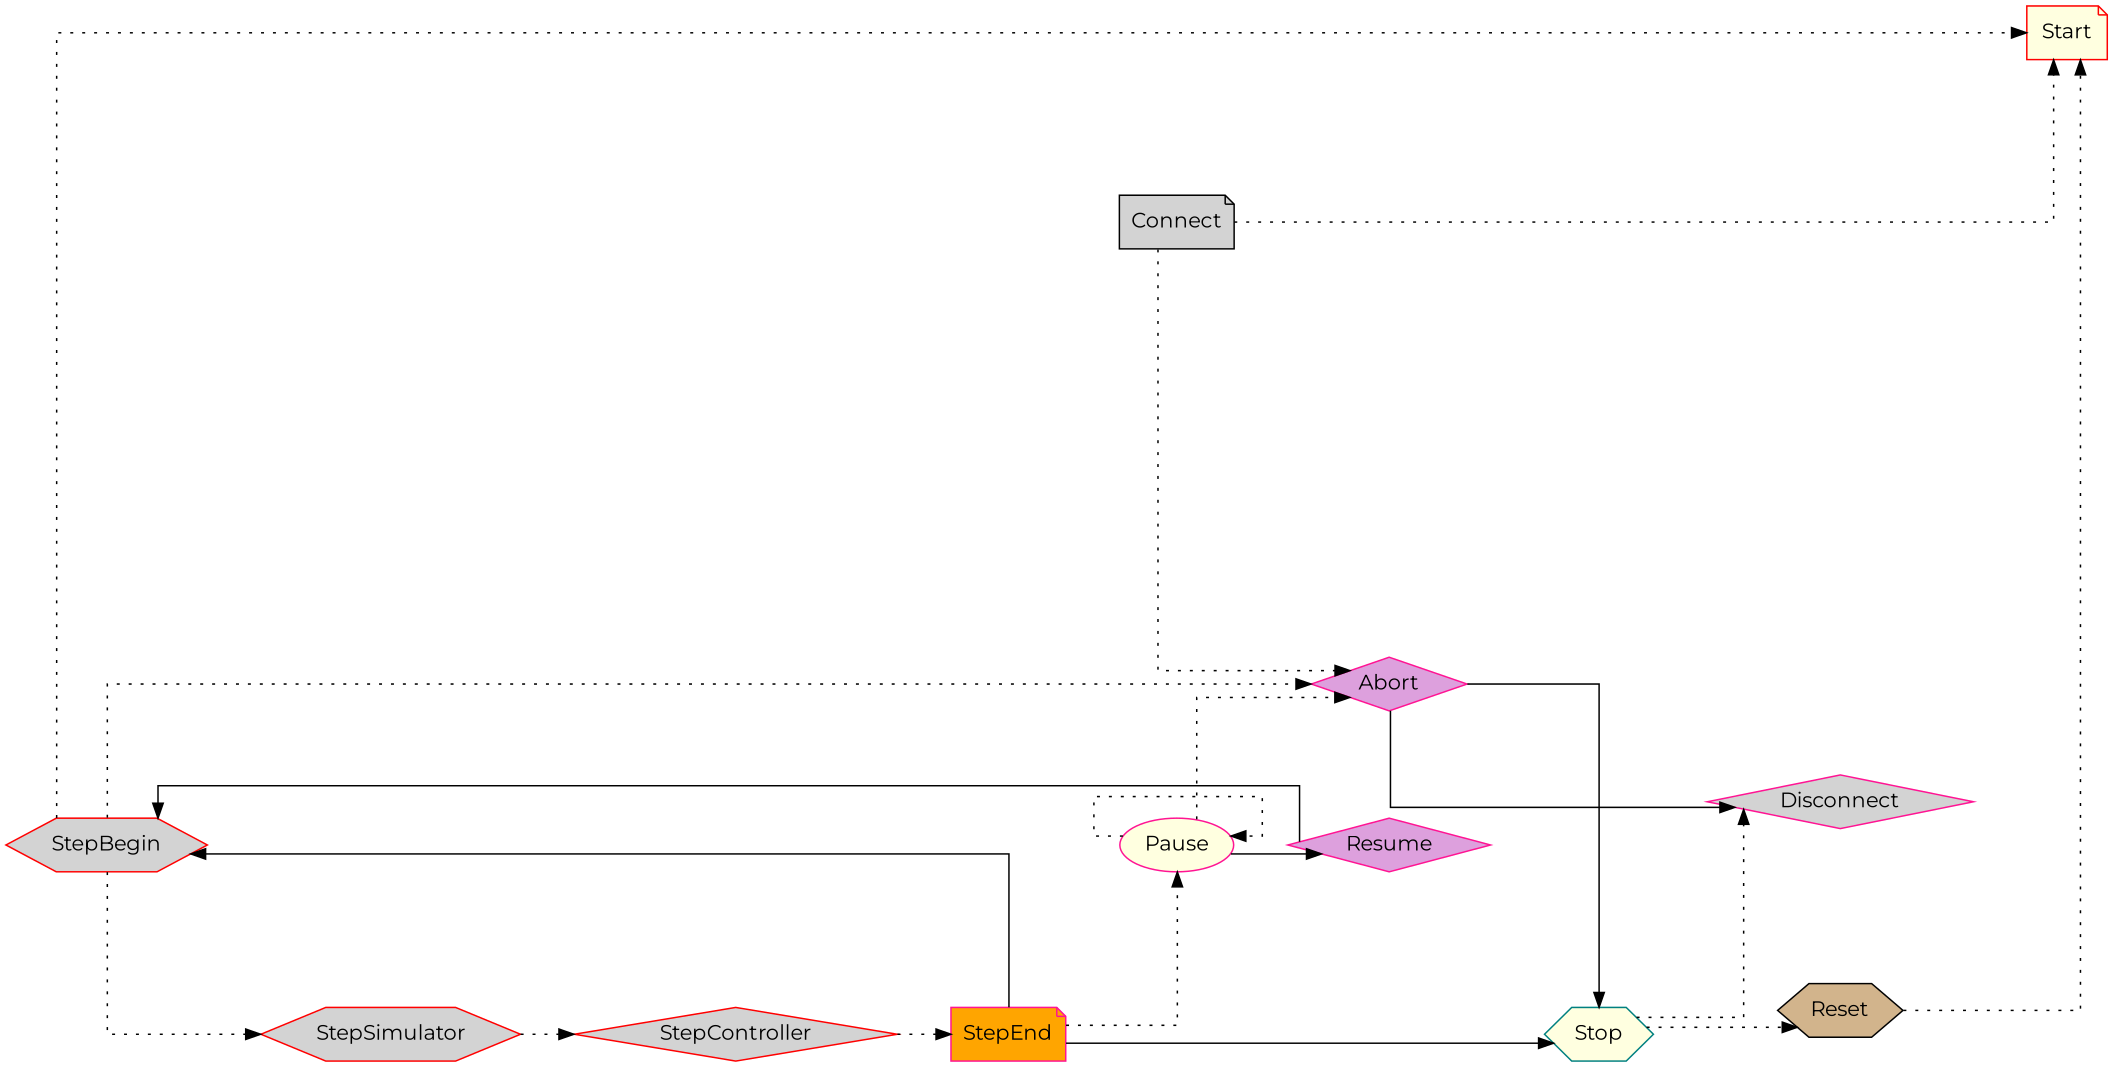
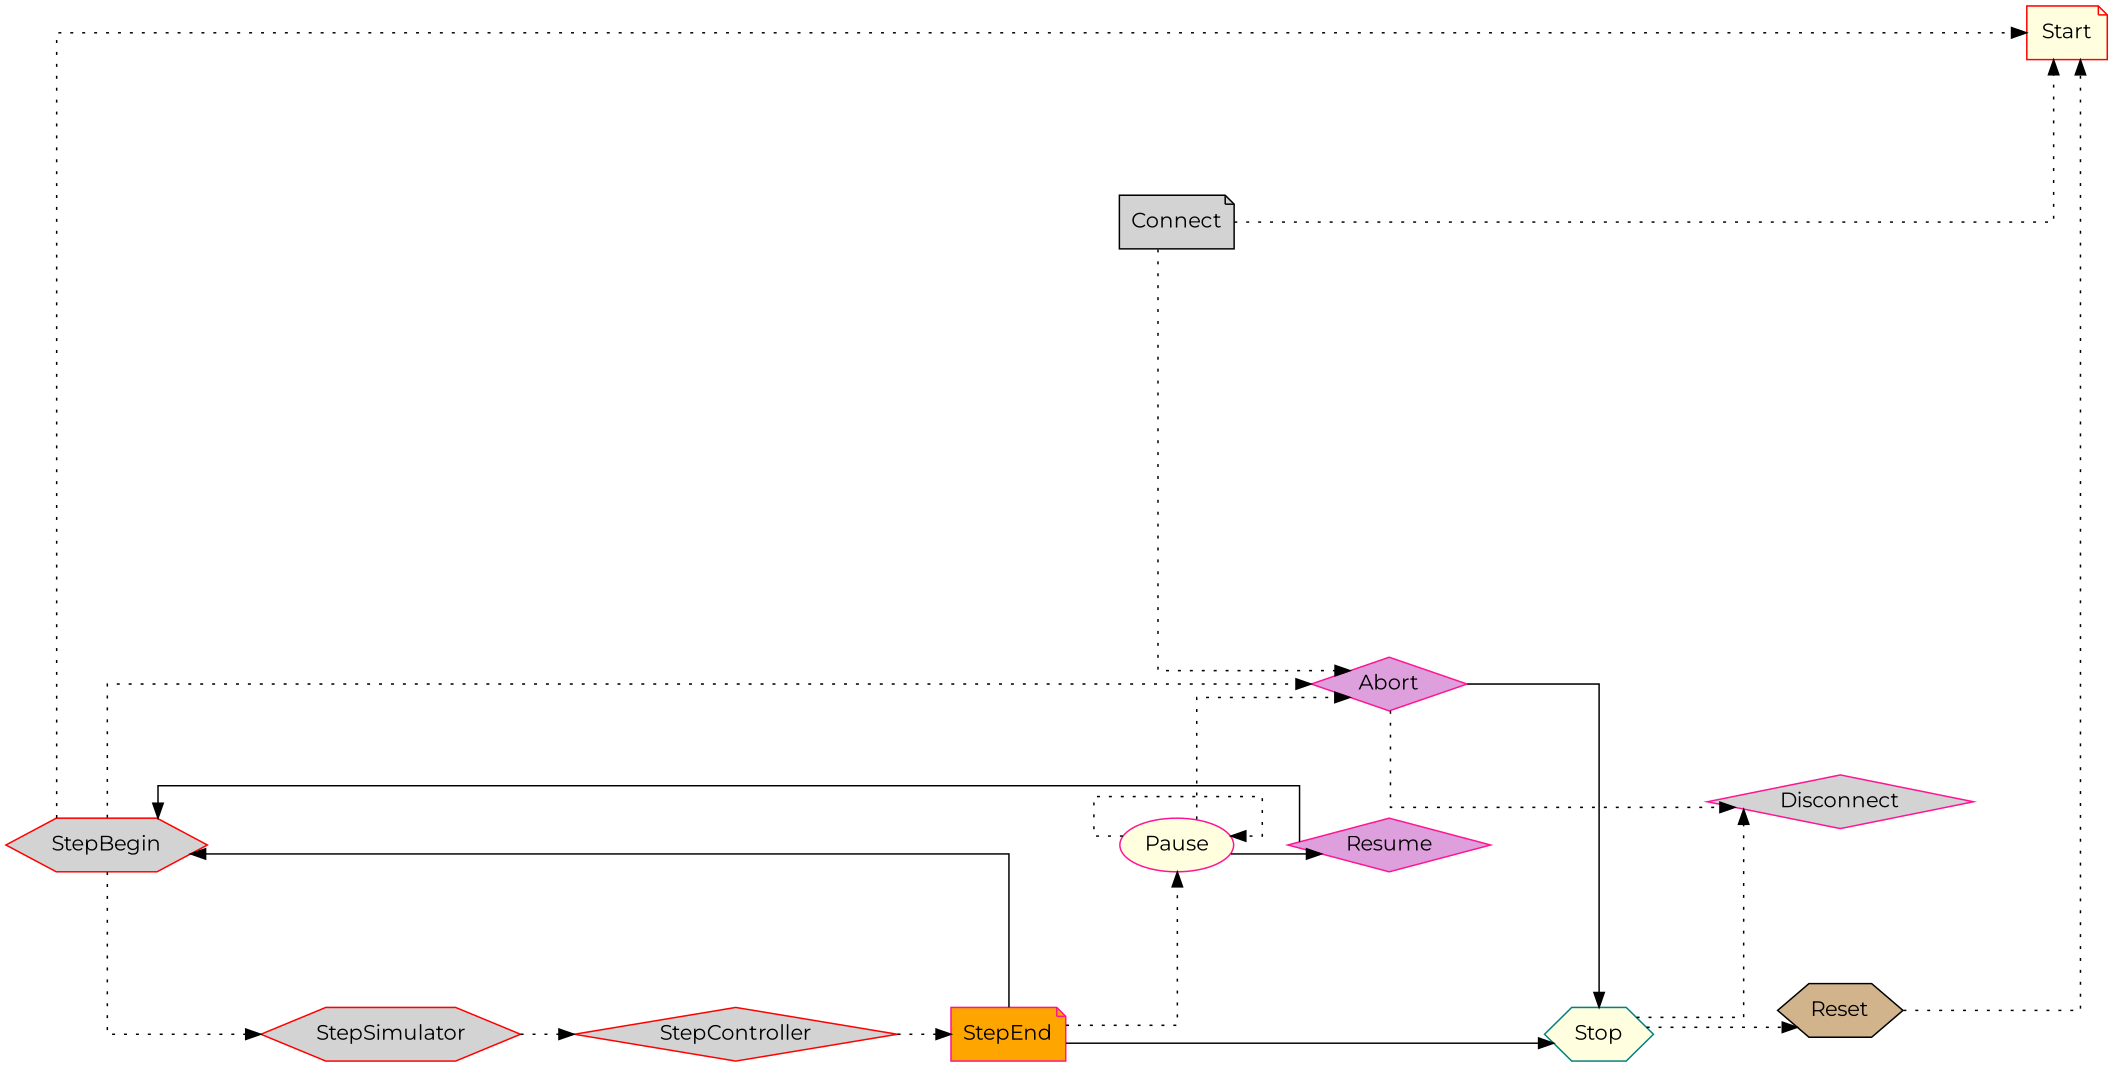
edge "Abort" -> "Disconnect": style solid -> dotted
